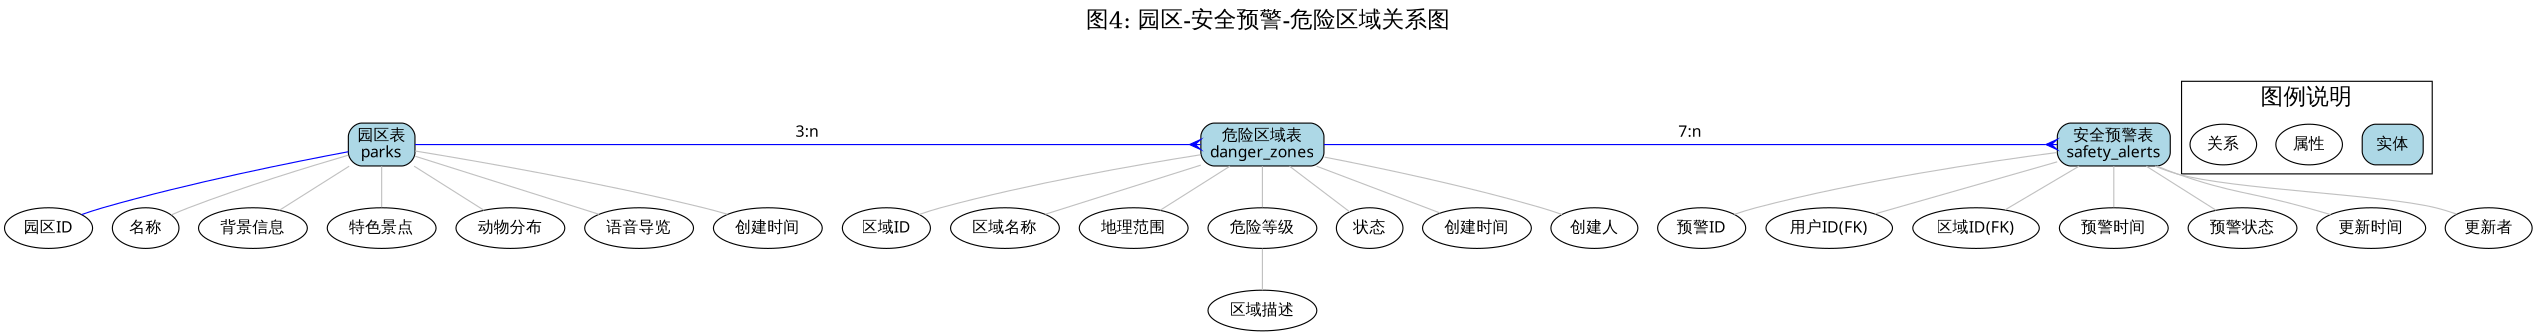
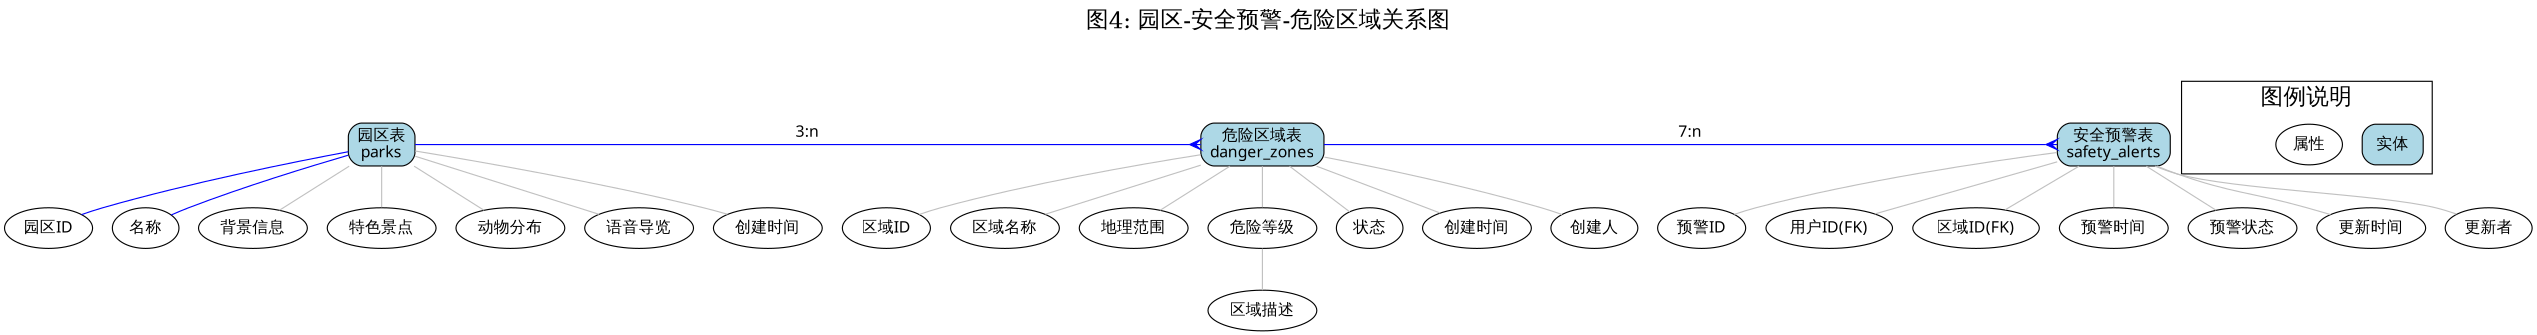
node "关系": removed
edge "园区表 parks" -- "名称": color gray -> blue
